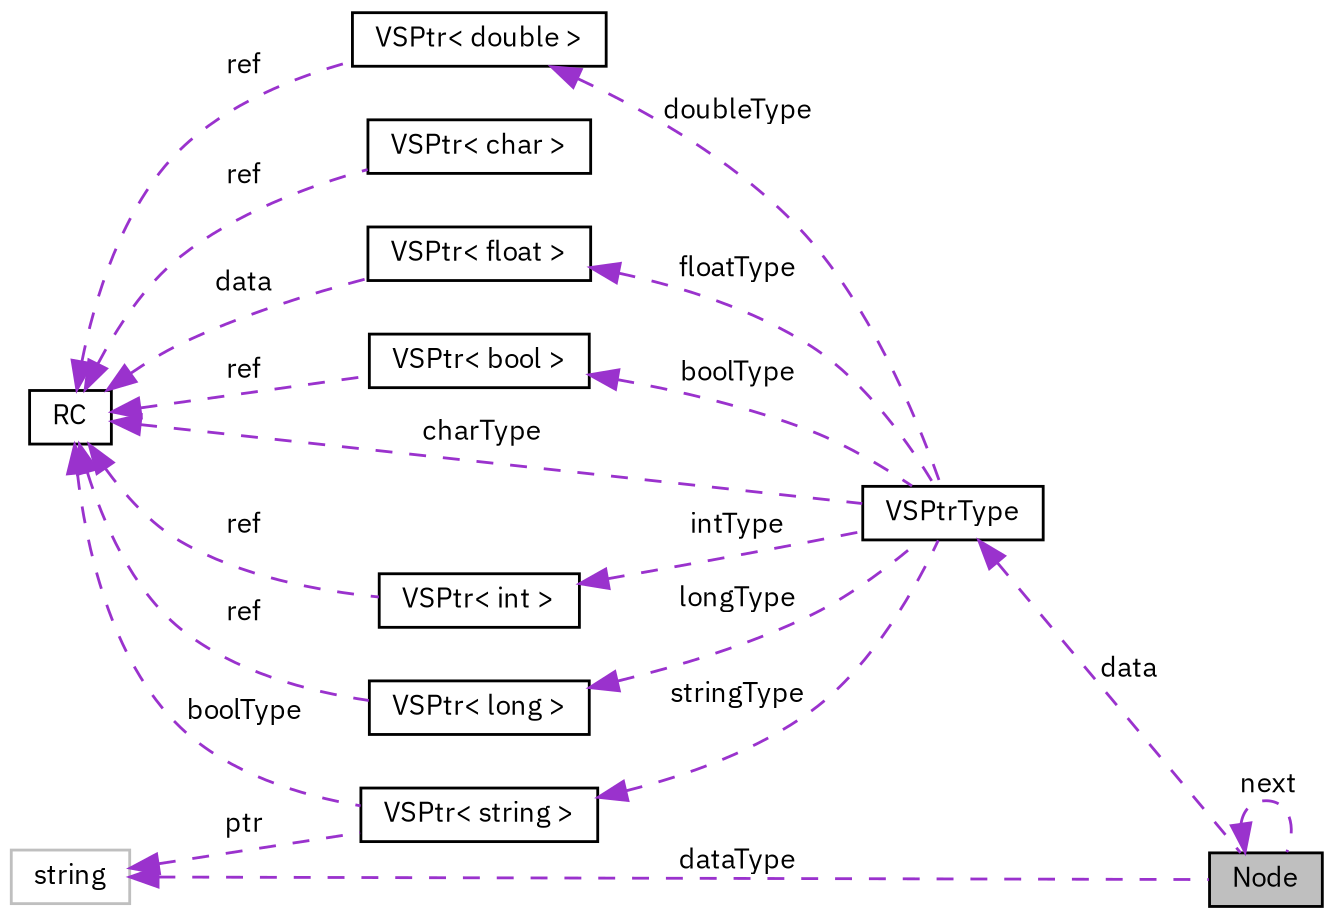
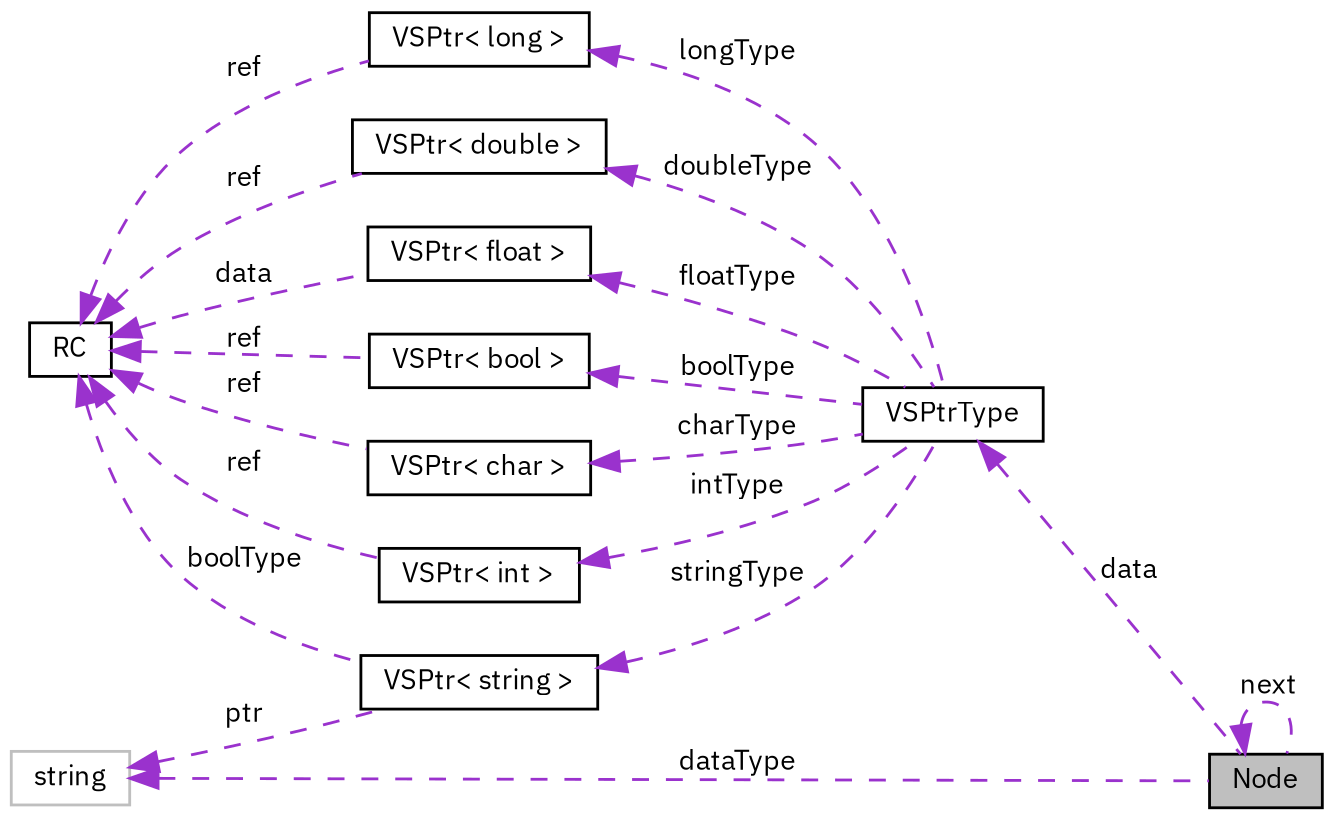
edge "VSPtrType" -> "RC": now "VSPtrType" -> "VSPtr< char >"
